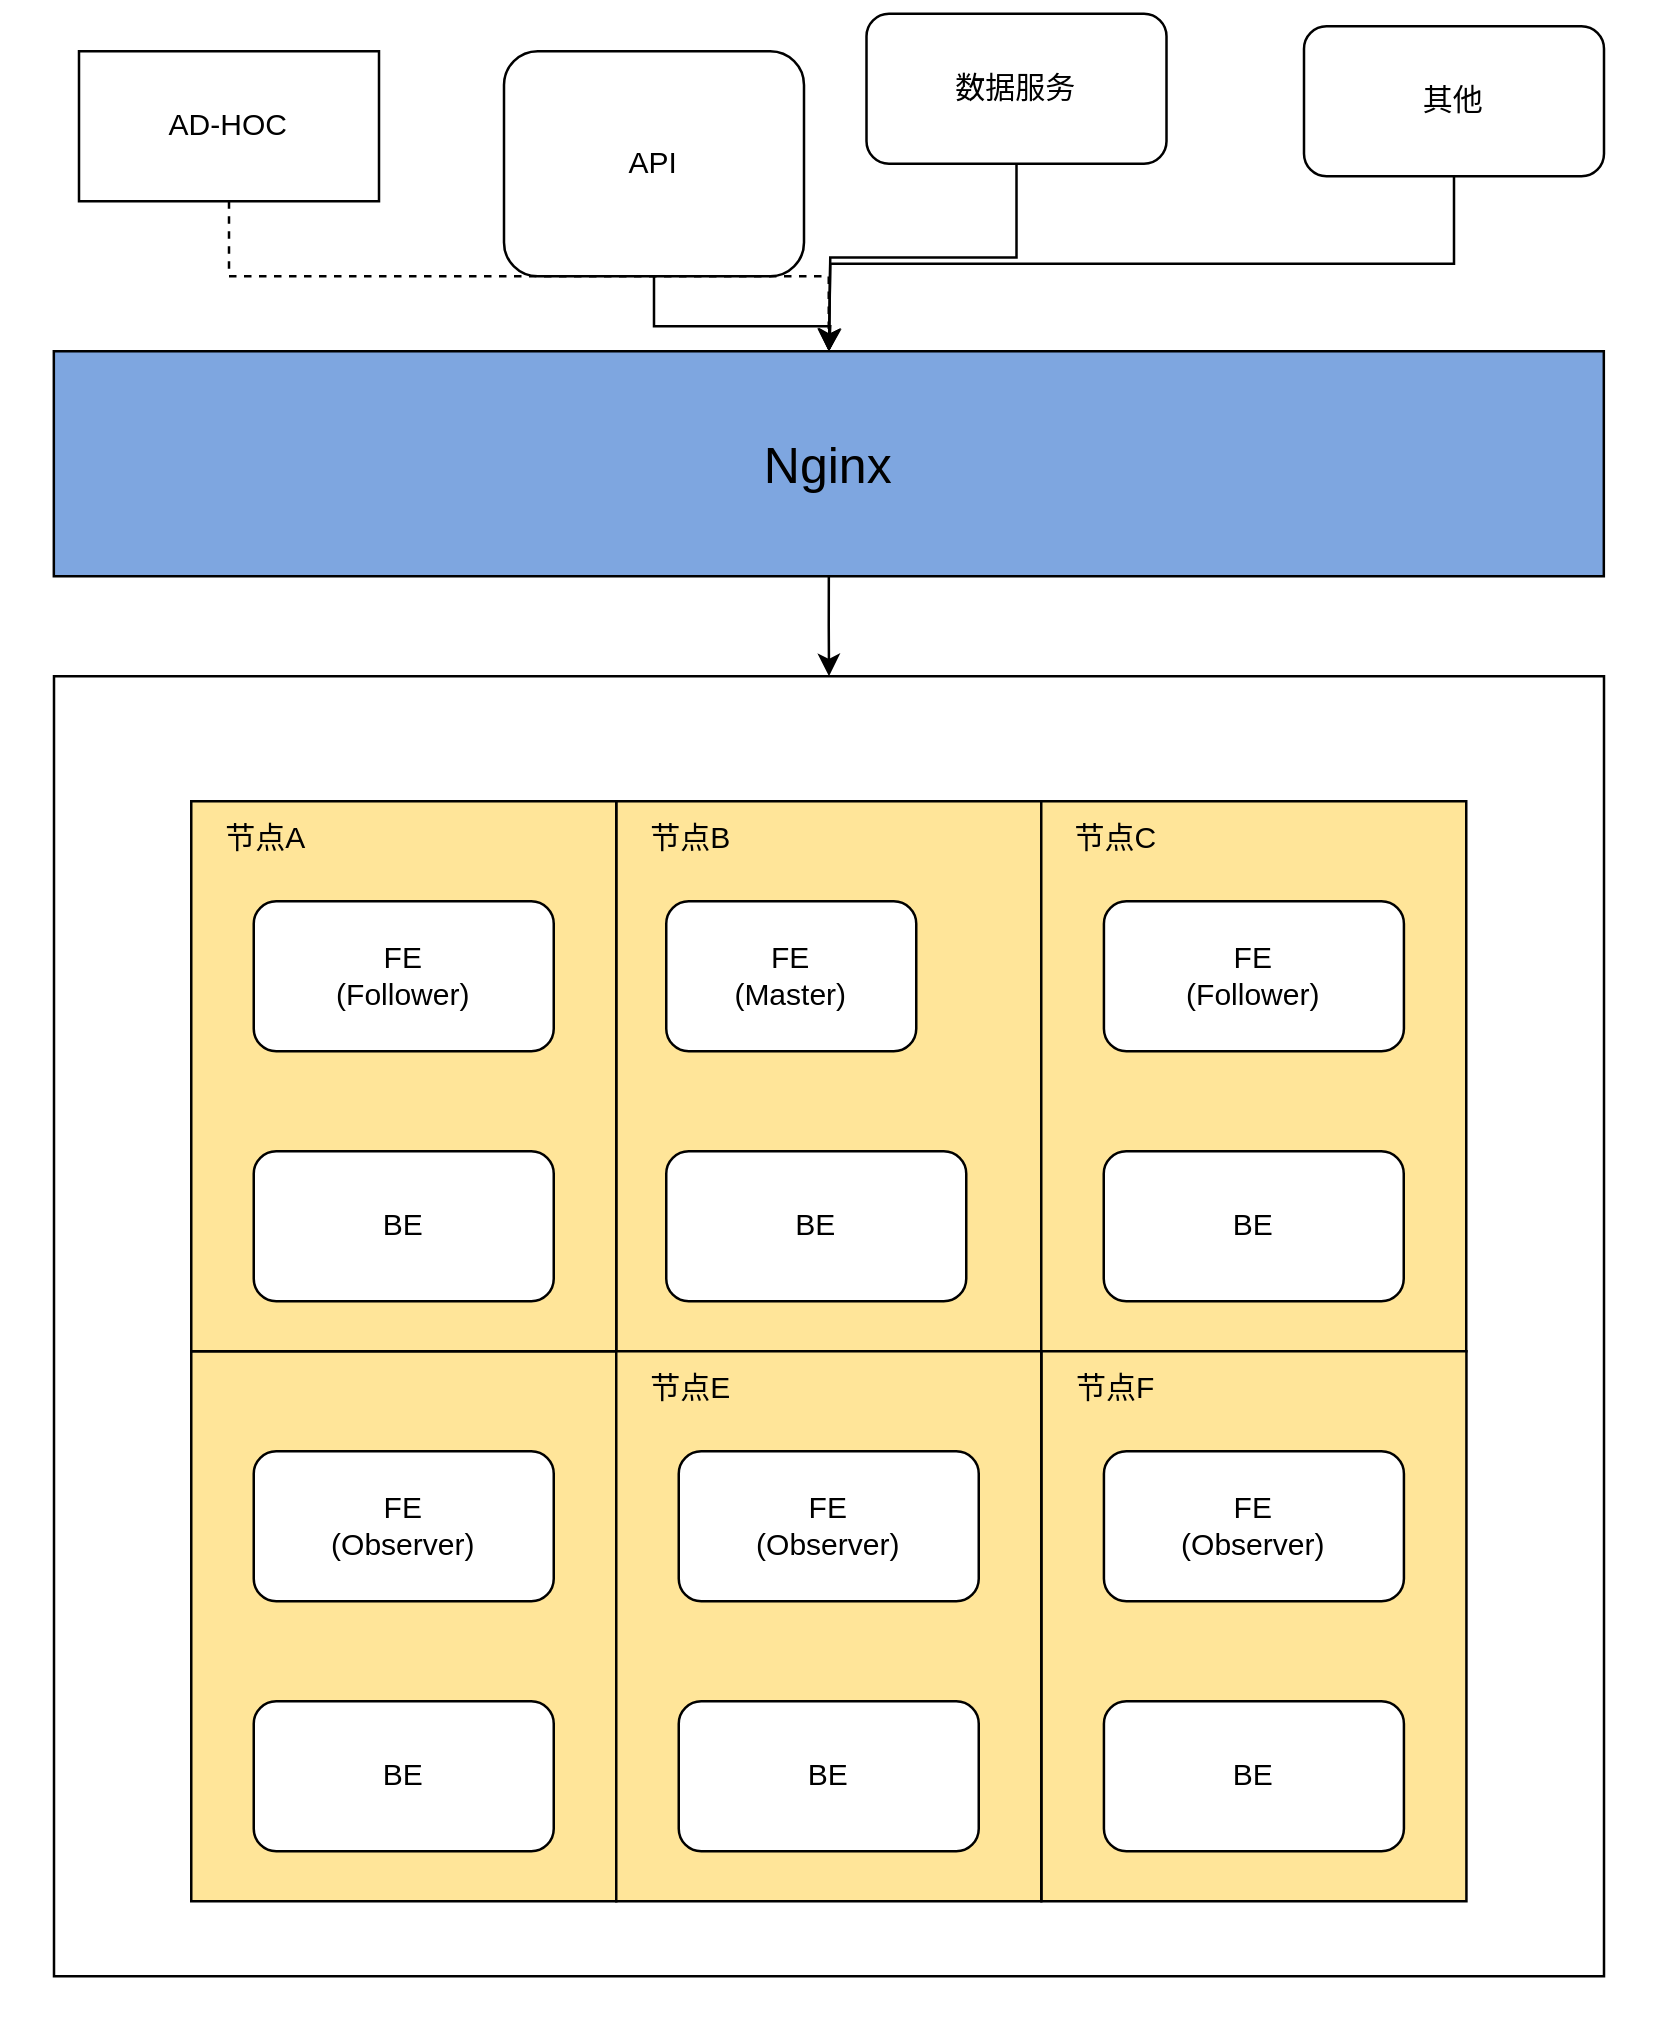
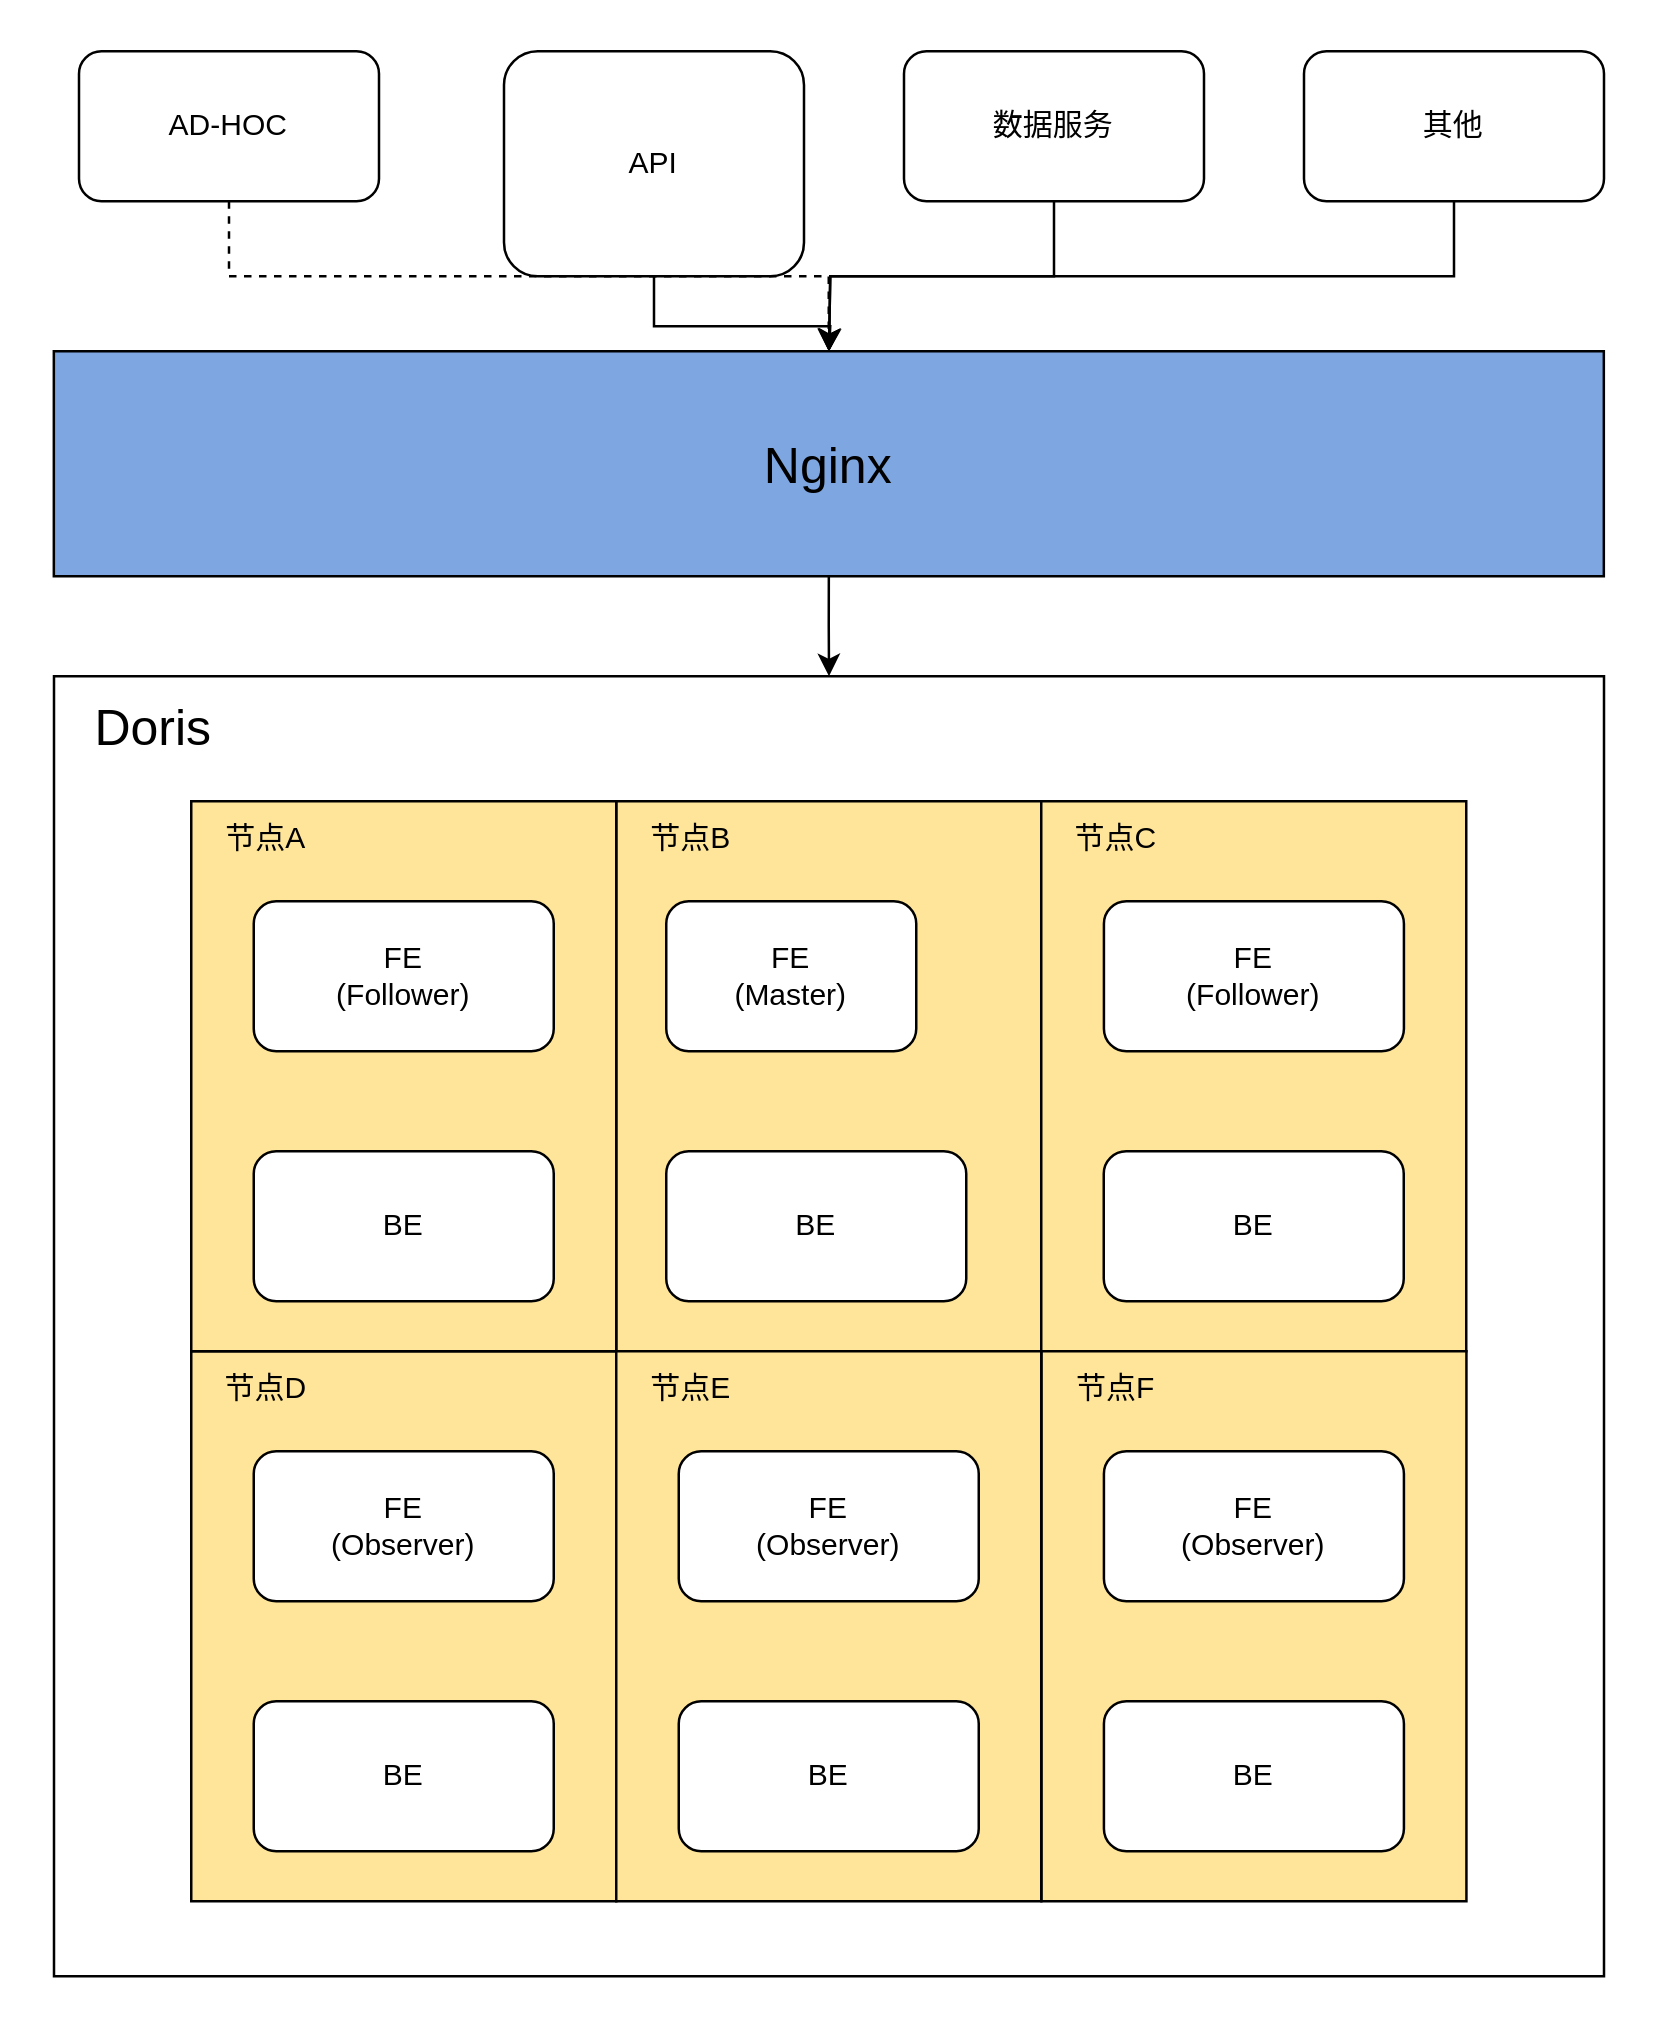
node "数据服务": moved (1016, 89) -> (1054, 126)
node "其他": moved (1454, 101) -> (1454, 126)
node "AD-HOC": shape rectangle -> rounded rectangle
node "Doris": added
node "节点D": added
